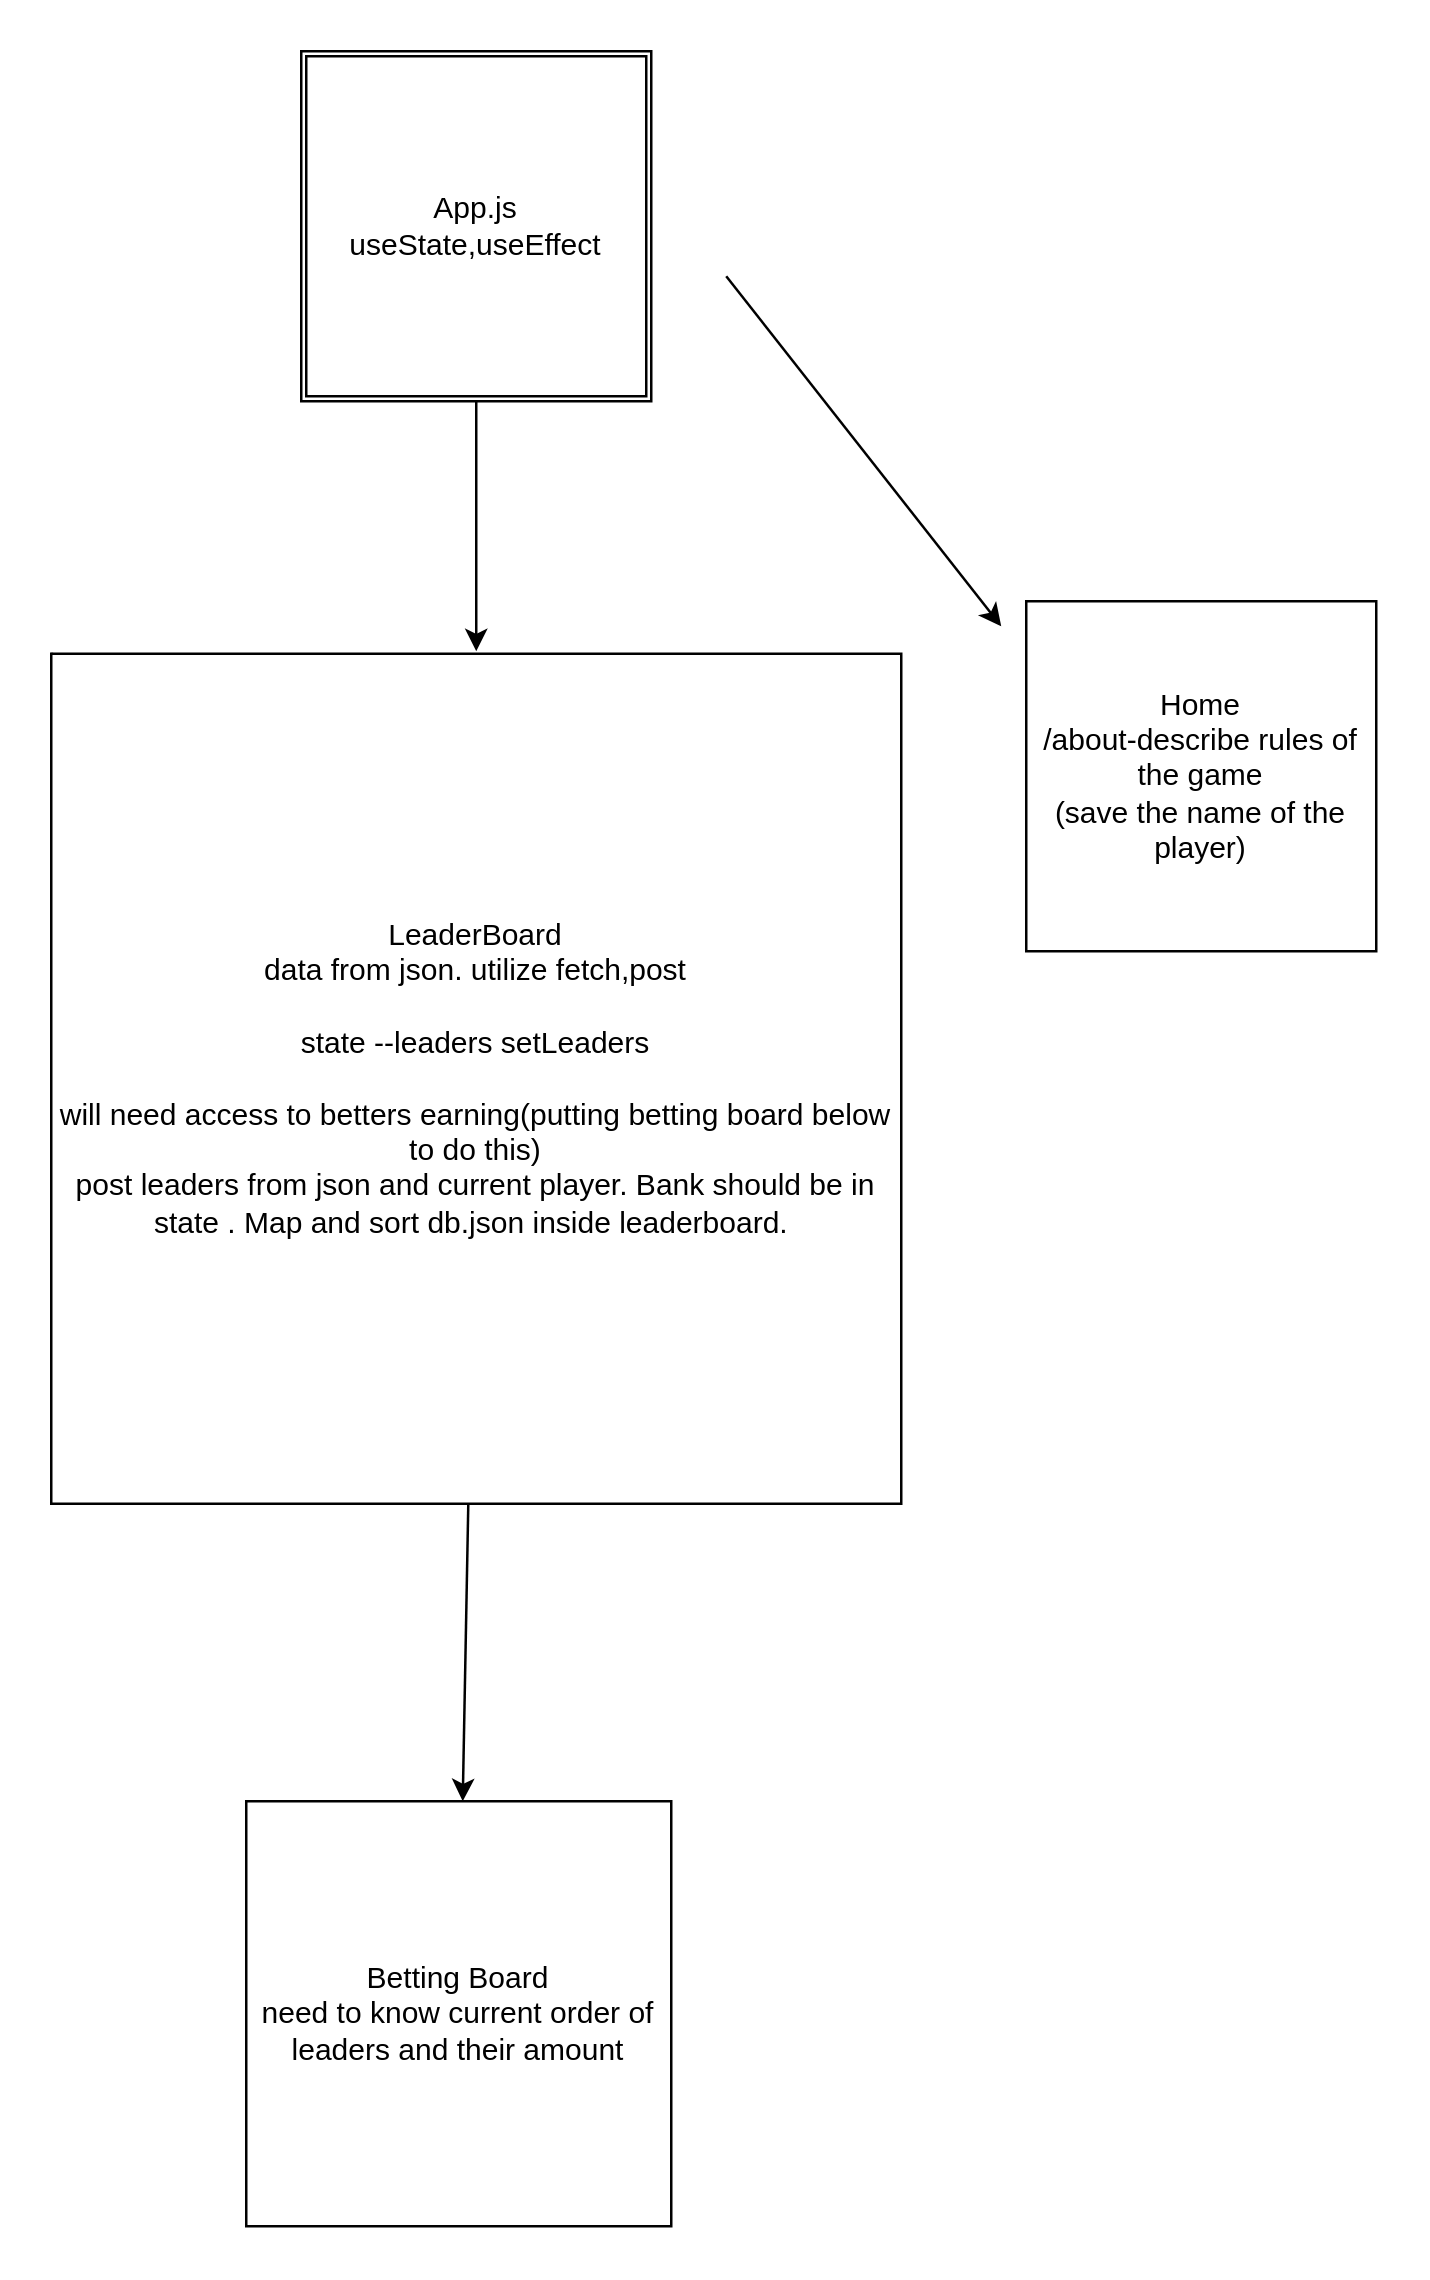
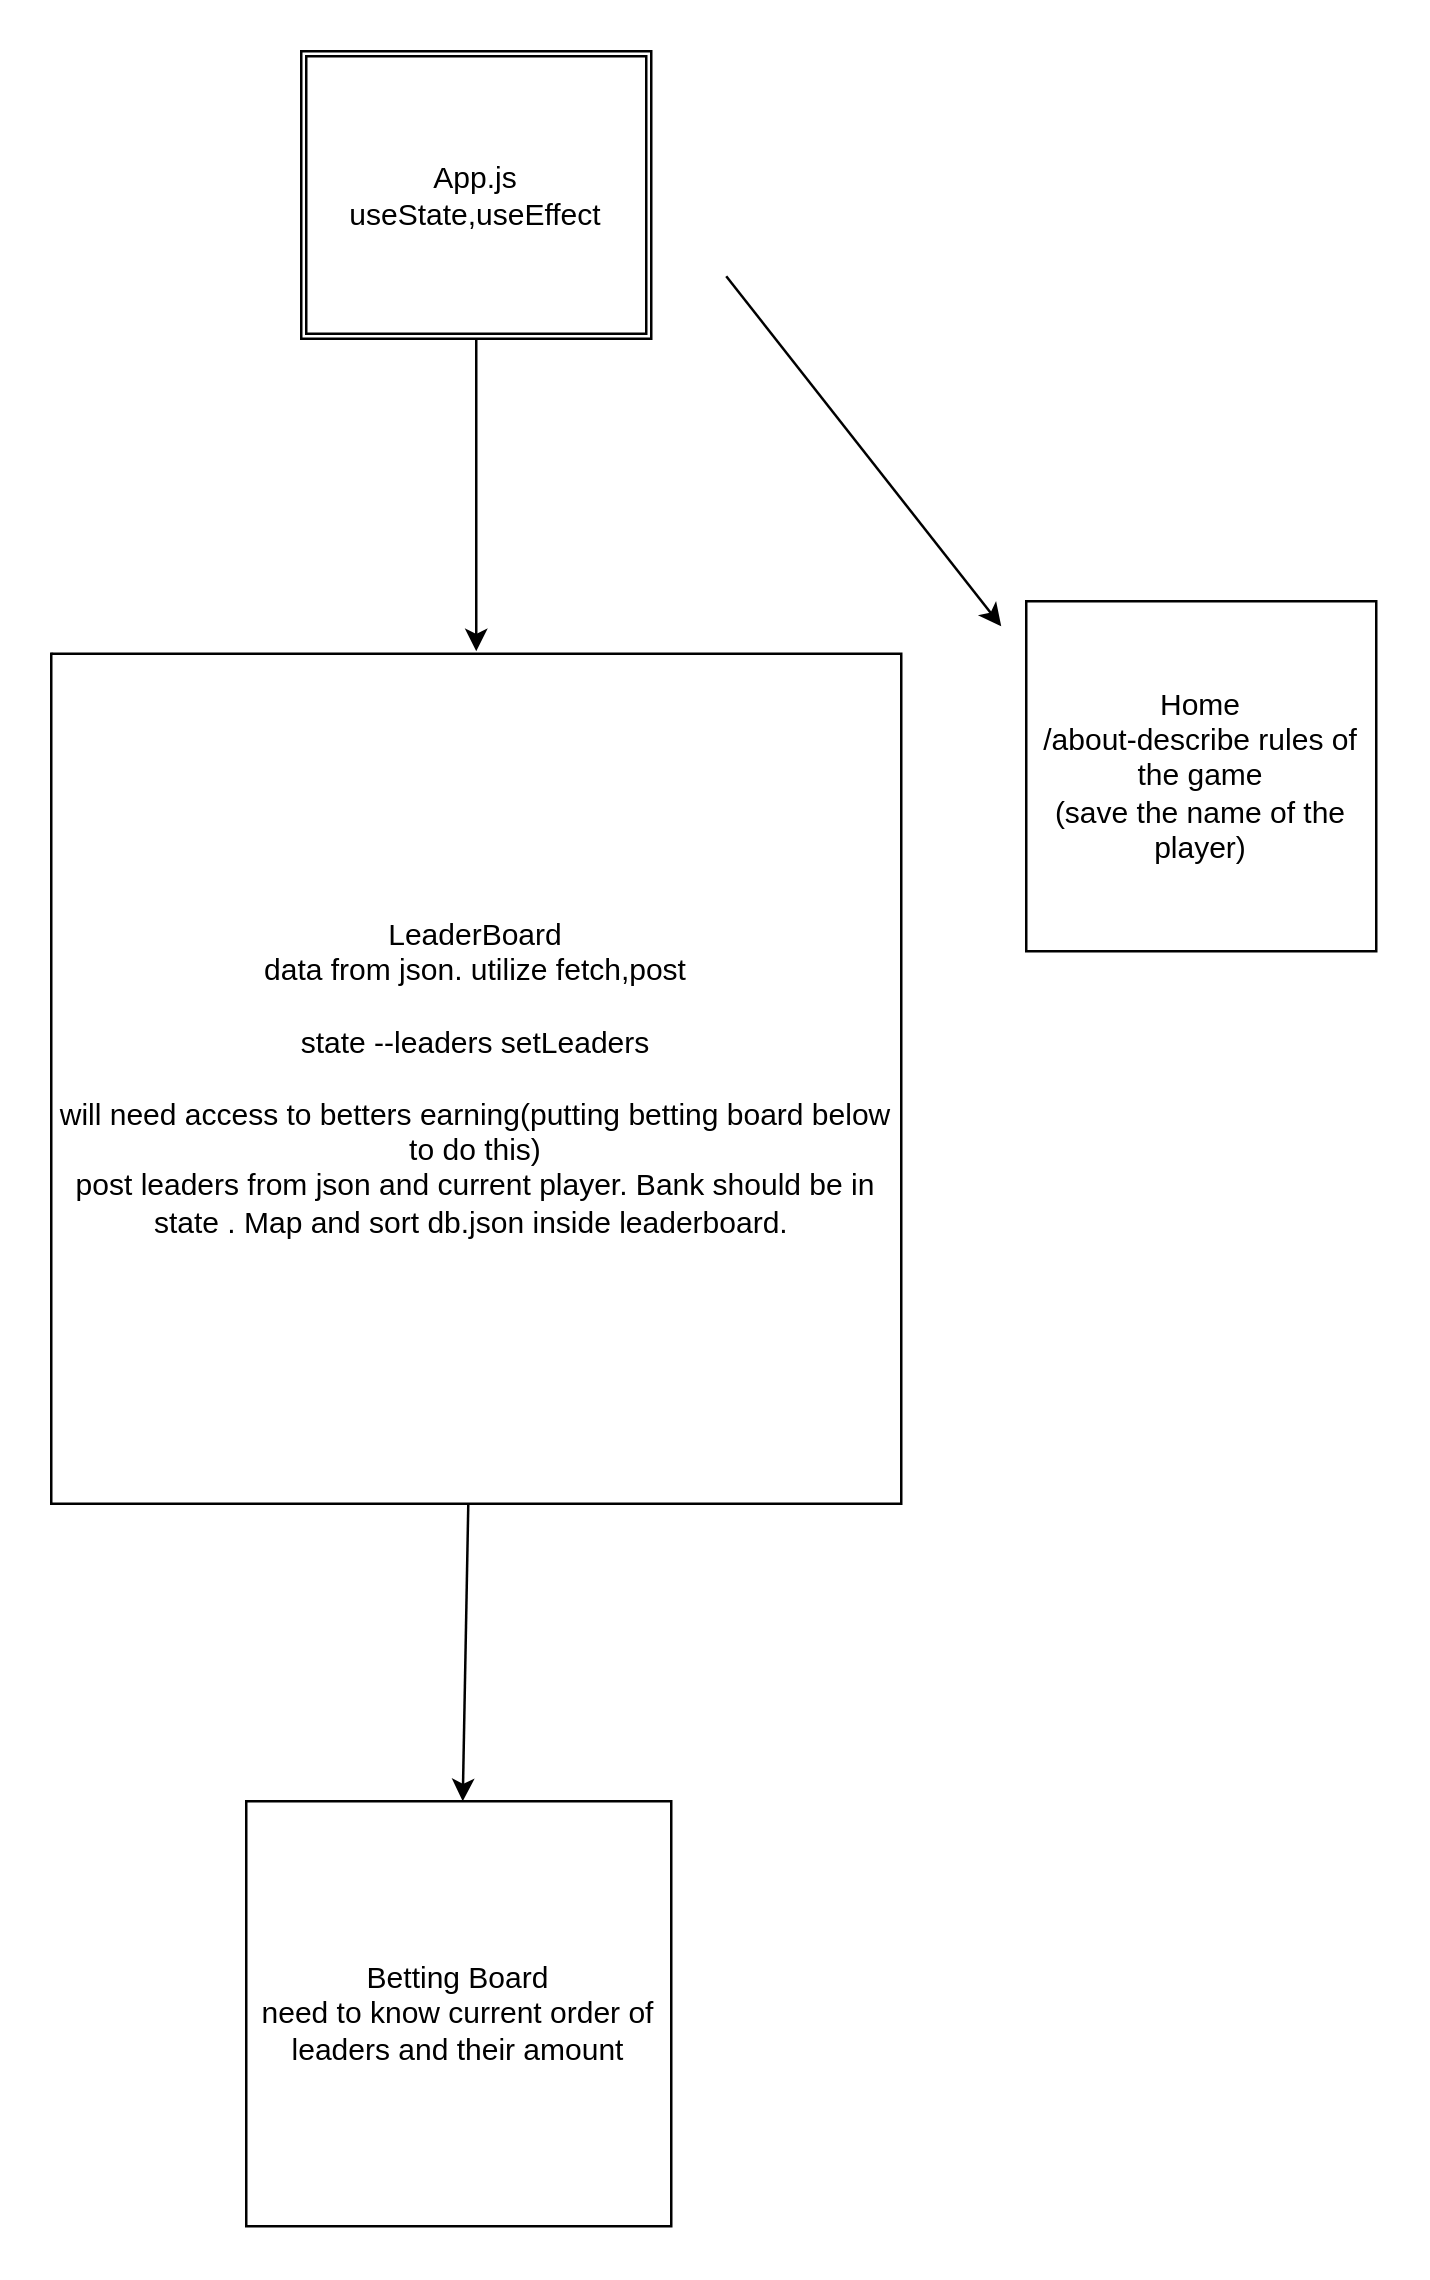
node "App.js useState,useEffect": size 350x350 -> 350x288
